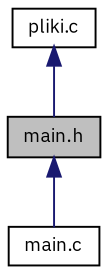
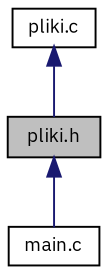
node "main.h": label "main.h" -> "pliki.h"
